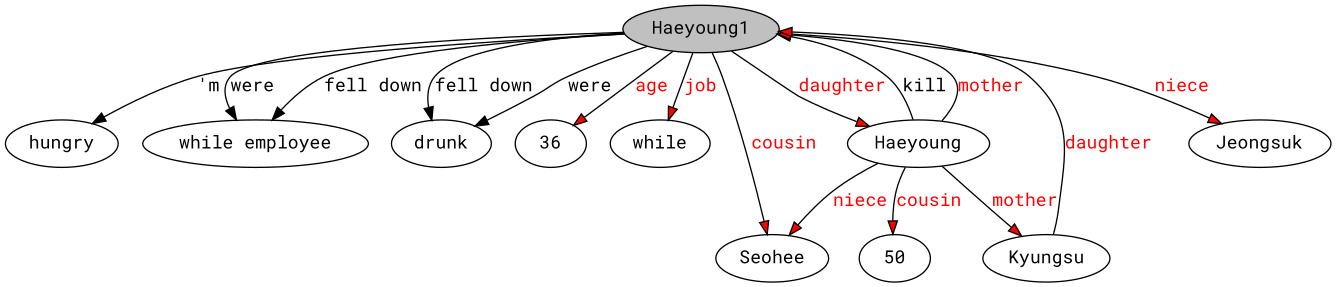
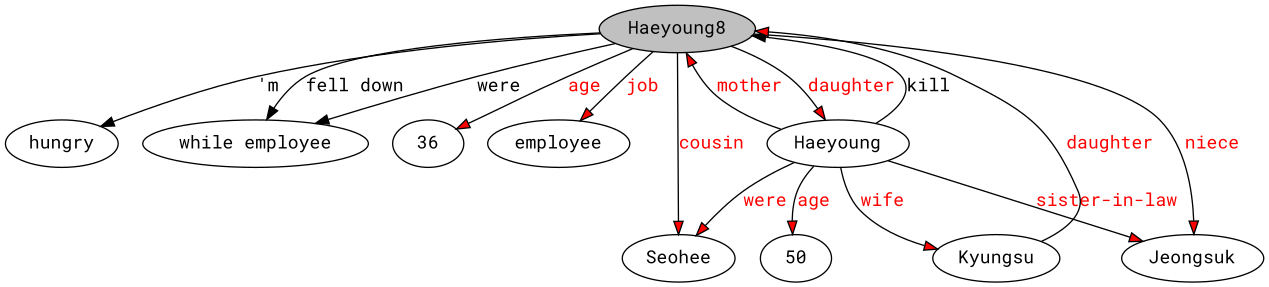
node "Haeyoung1": label "Haeyoung1" -> "Haeyoung8"
node "drunk": removed
node "while": label "while" -> "employee"
edge "Haeyoung" -> "Jeongsuk": added, label "sister-in-law"
edge "Haeyoung" -> "Seohee": label "niece" -> "were"
edge "Haeyoung" -> "50": label "cousin" -> "age"
edge "Haeyoung" -> "Kyungsu": label "mother" -> "wife"
